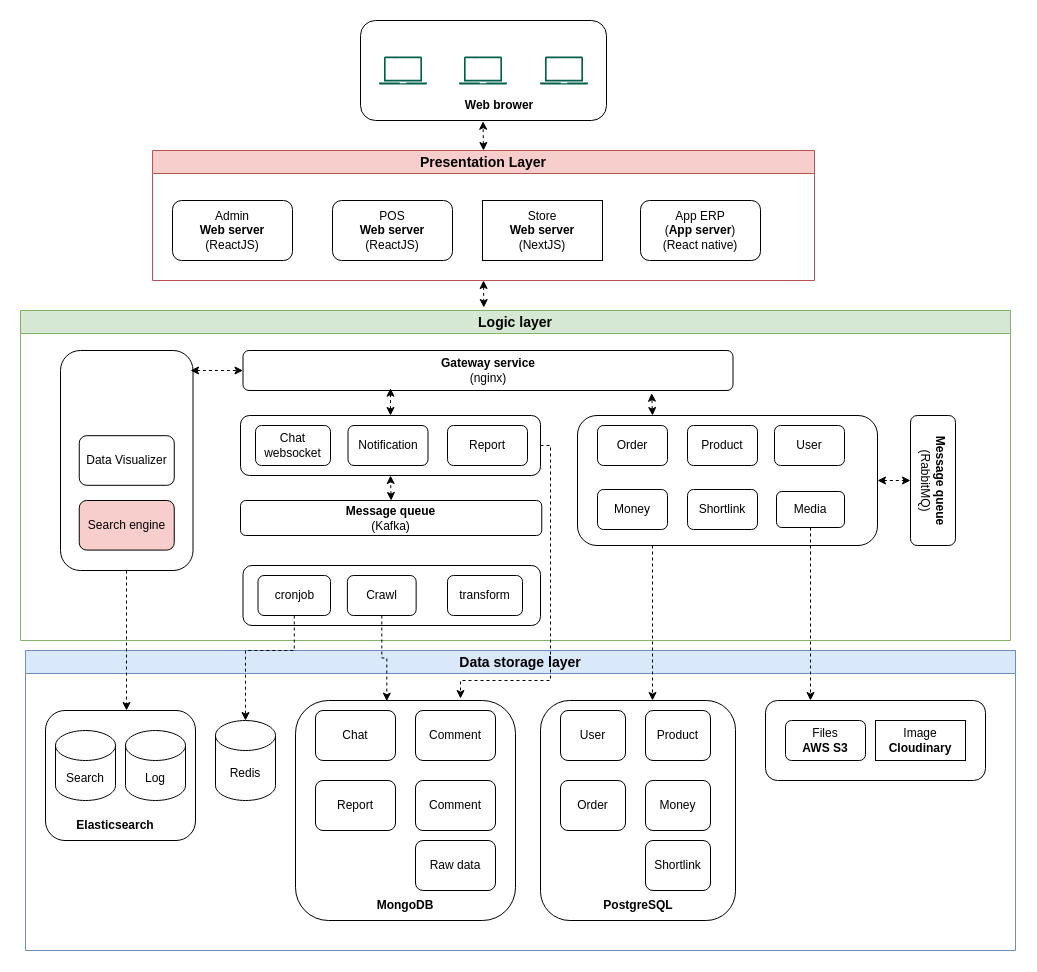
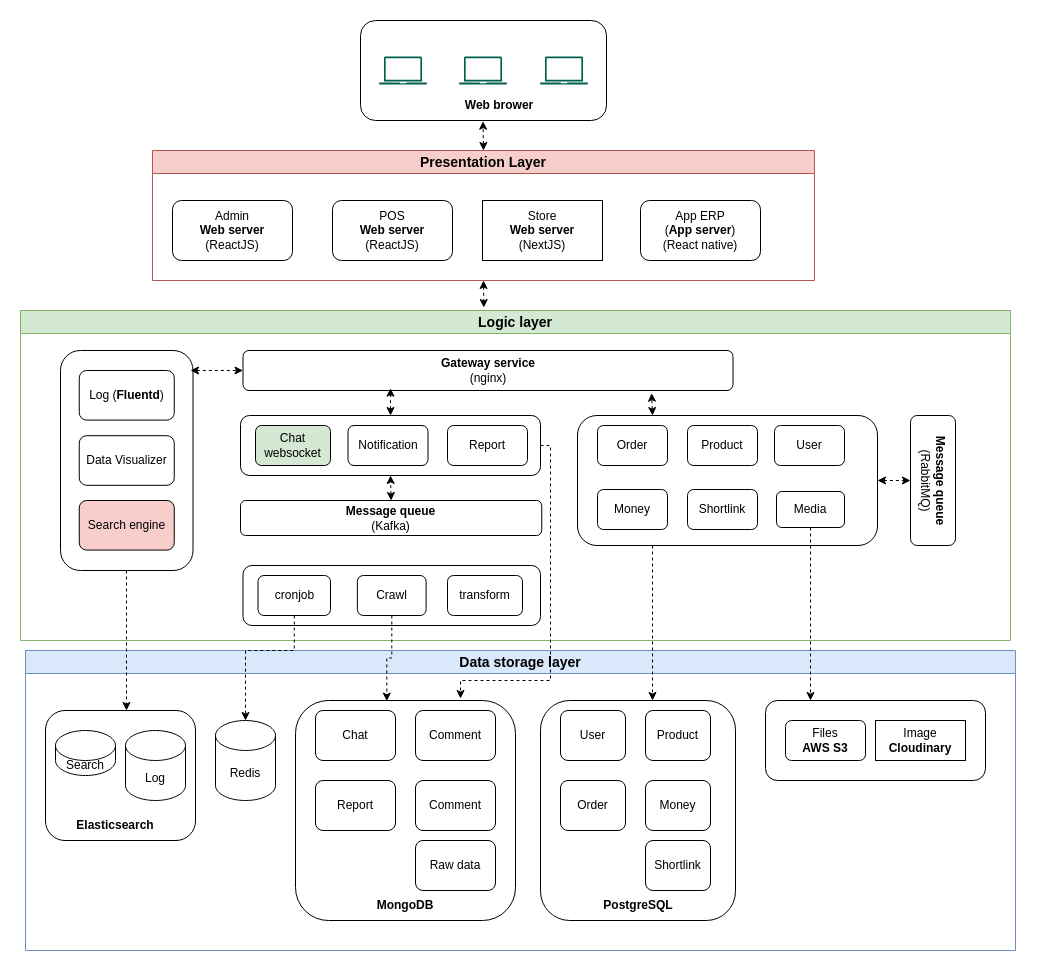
node "Log (Fluentd)": added
node "Chat websocket": fillcolor #ffffff -> #d5e8d4
node "Crawl": moved (382, 596) -> (392, 596)
node "Search": size 60x70 -> 60x45
